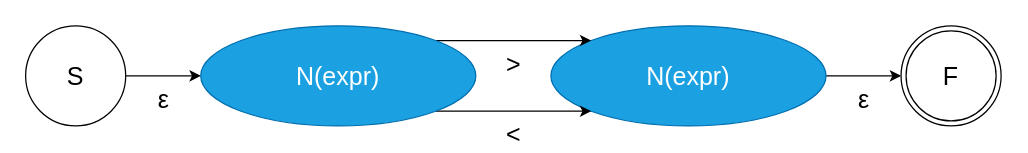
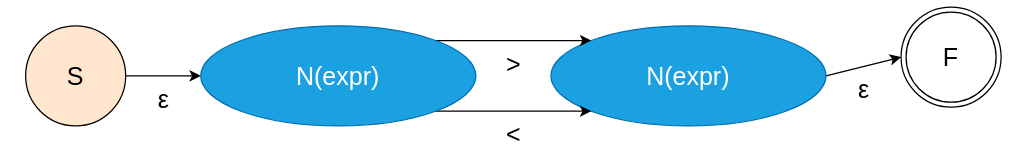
node "S": fillcolor #ffffff -> #ffe6cc
node "F": moved (951, 76) -> (951, 57)
